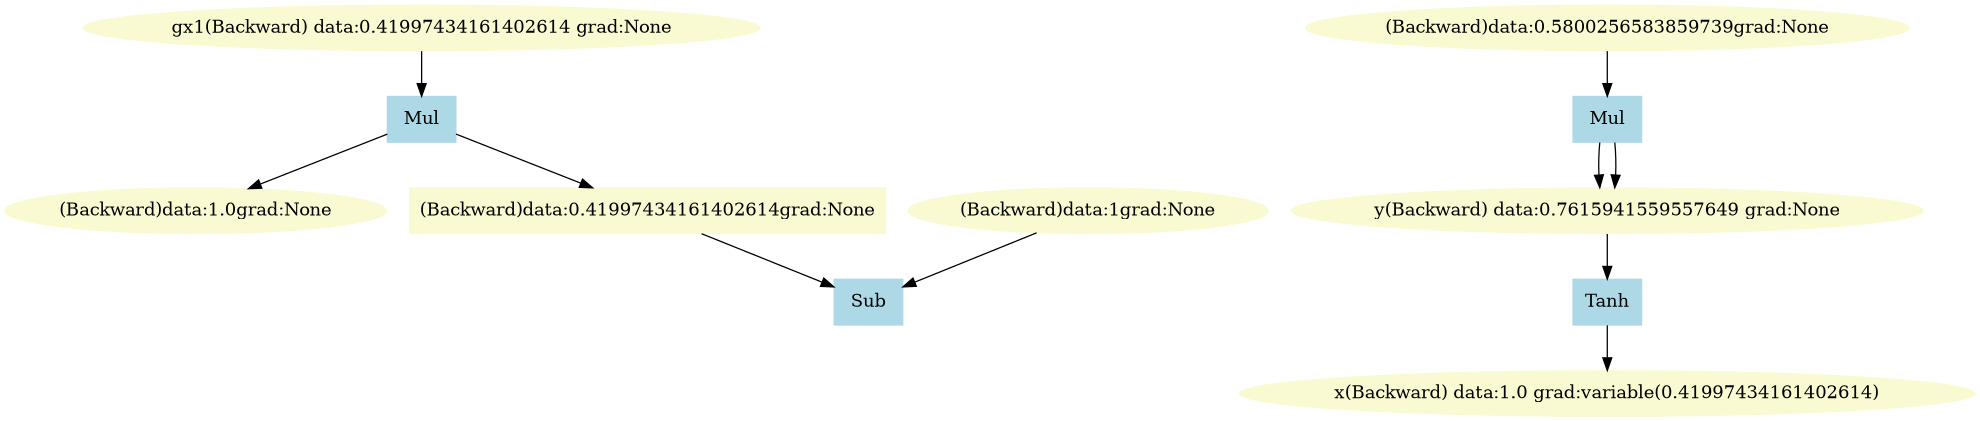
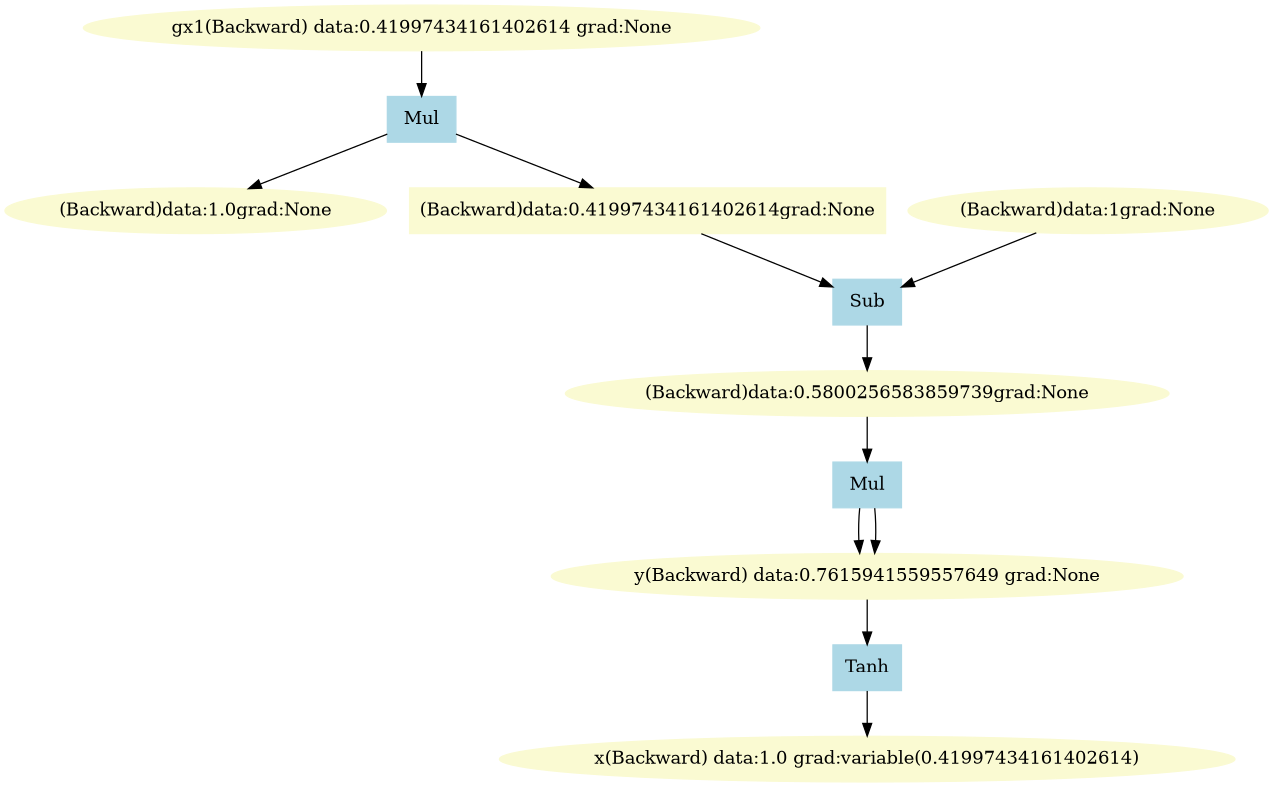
edge "Sub" -> "(Backward)data:0.5800256583859739grad:None": added
